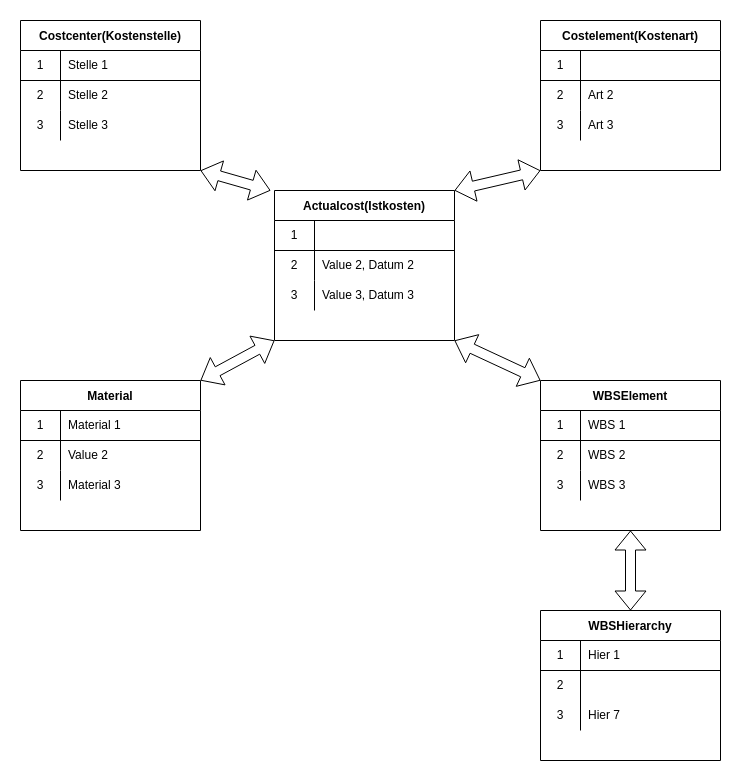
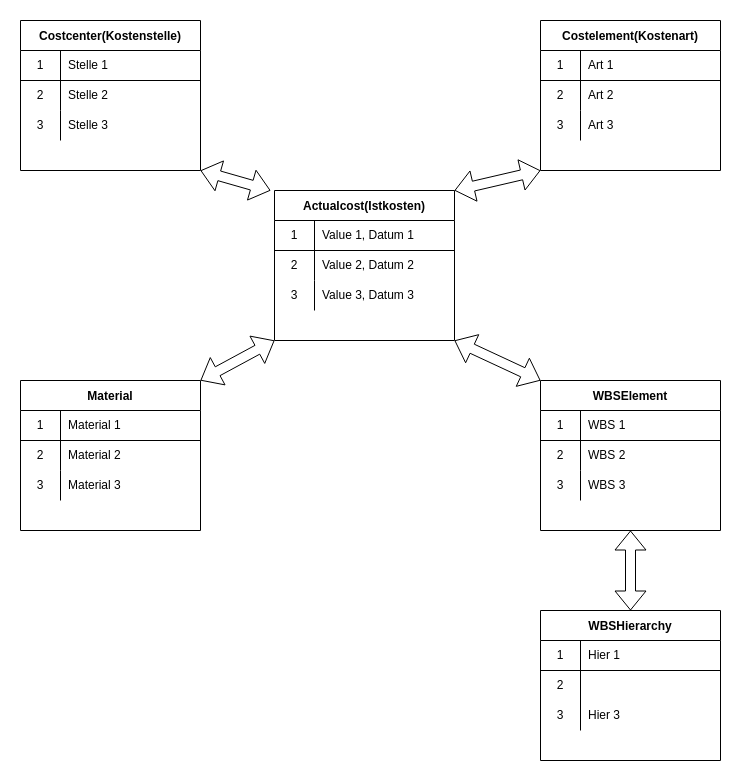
node "Art 1": added
node "Value 1, Datum 1": added
node "Value 2": label "Value 2" -> "Material 2"
node "Hier 7": label "Hier 7" -> "Hier 3"
